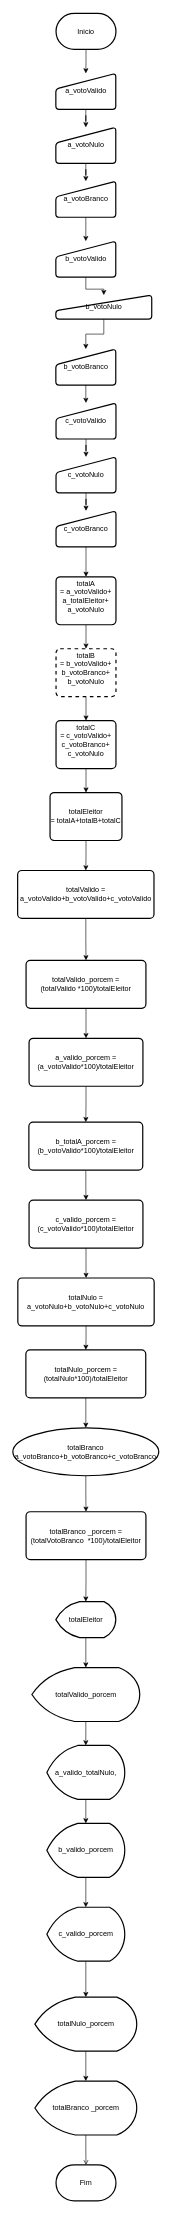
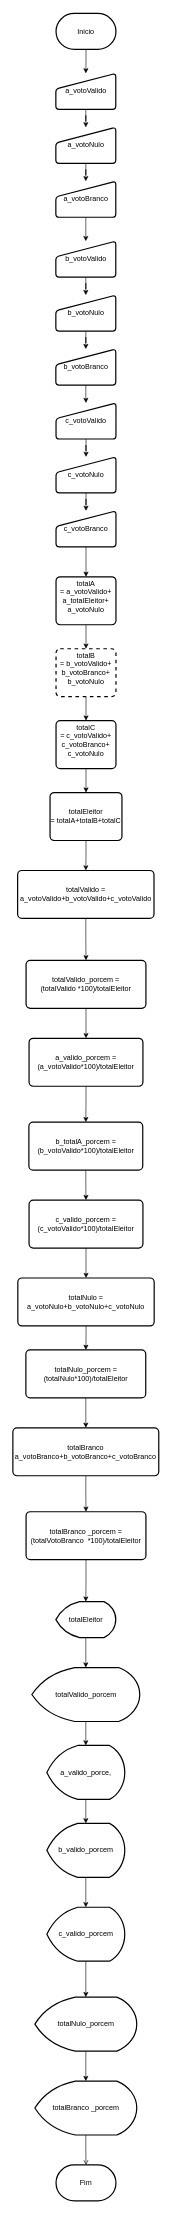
node "b_votoNulo": size 96x24 -> 60x36
node "totalBranco a_votoBranco+b_votoBranco+c_votoBranco": shape ellipse -> rounded rectangle
node "a_valido_totalNulo,": label "a_valido_totalNulo," -> "a_valido_porce,"
